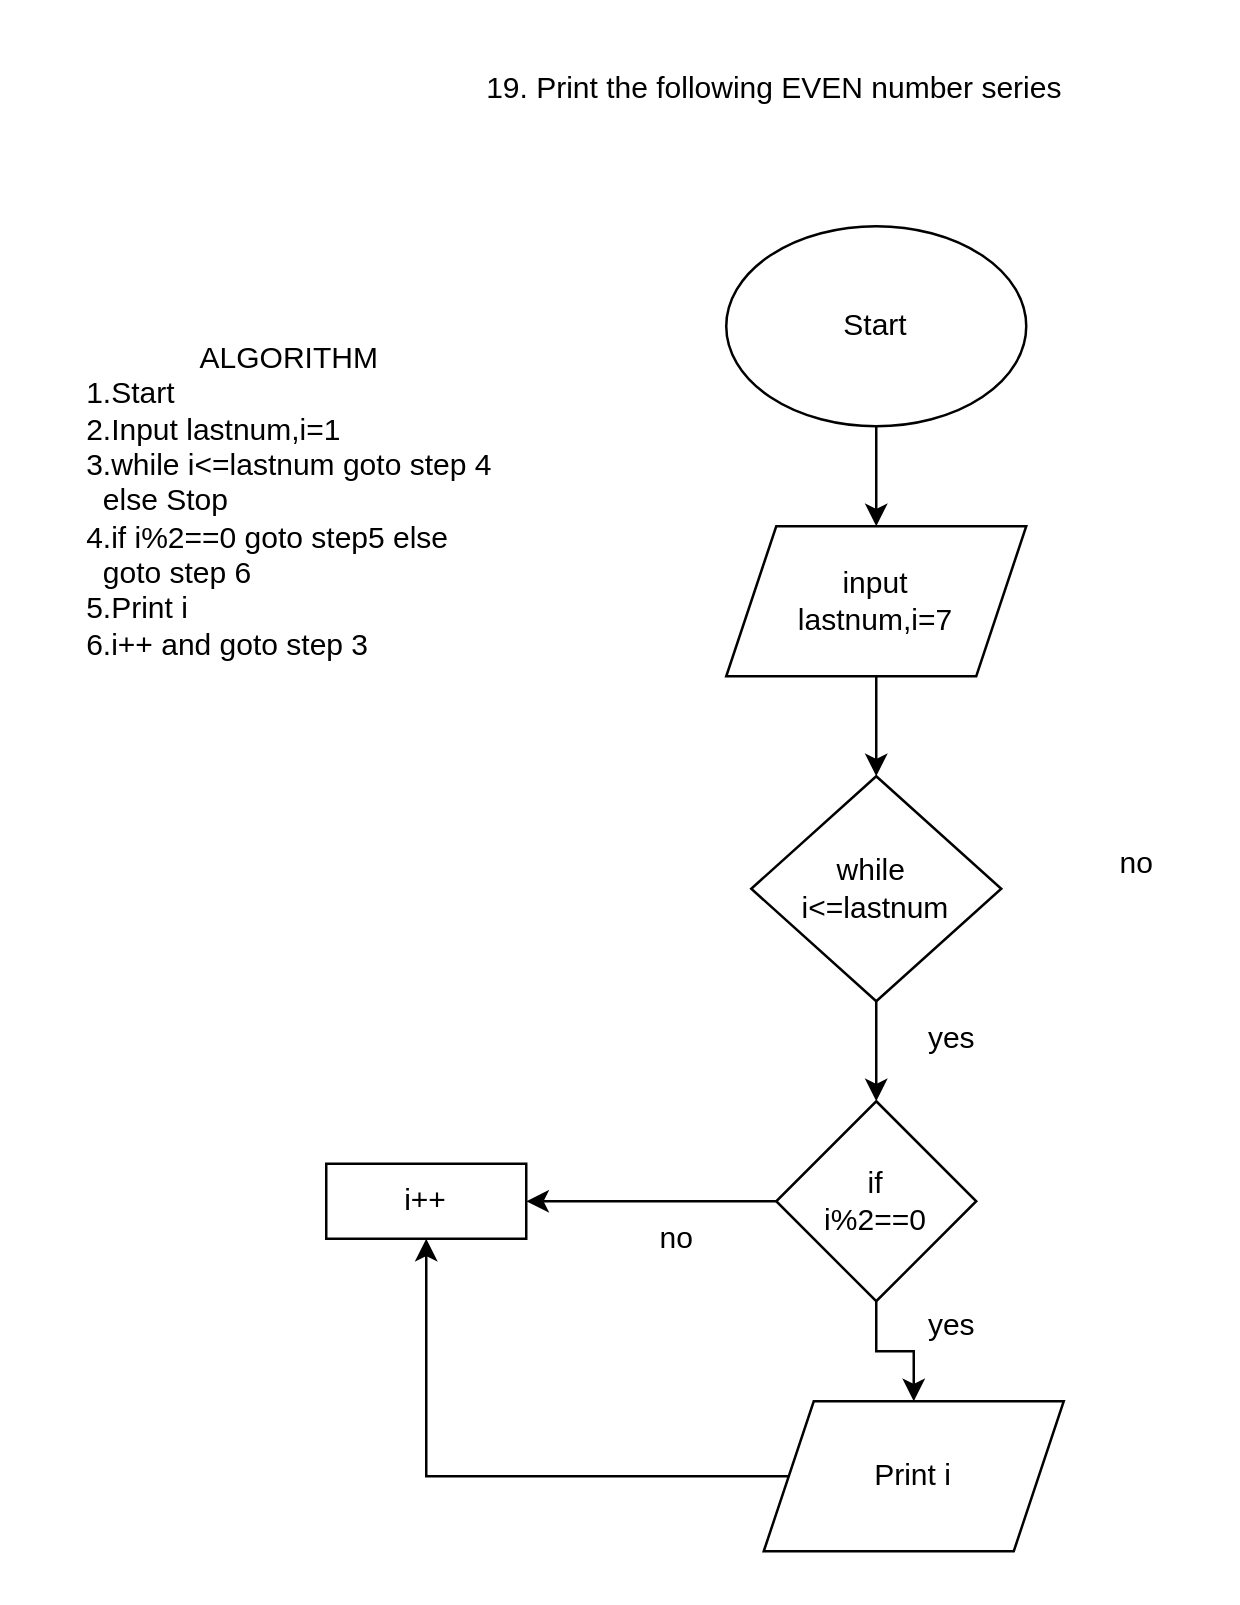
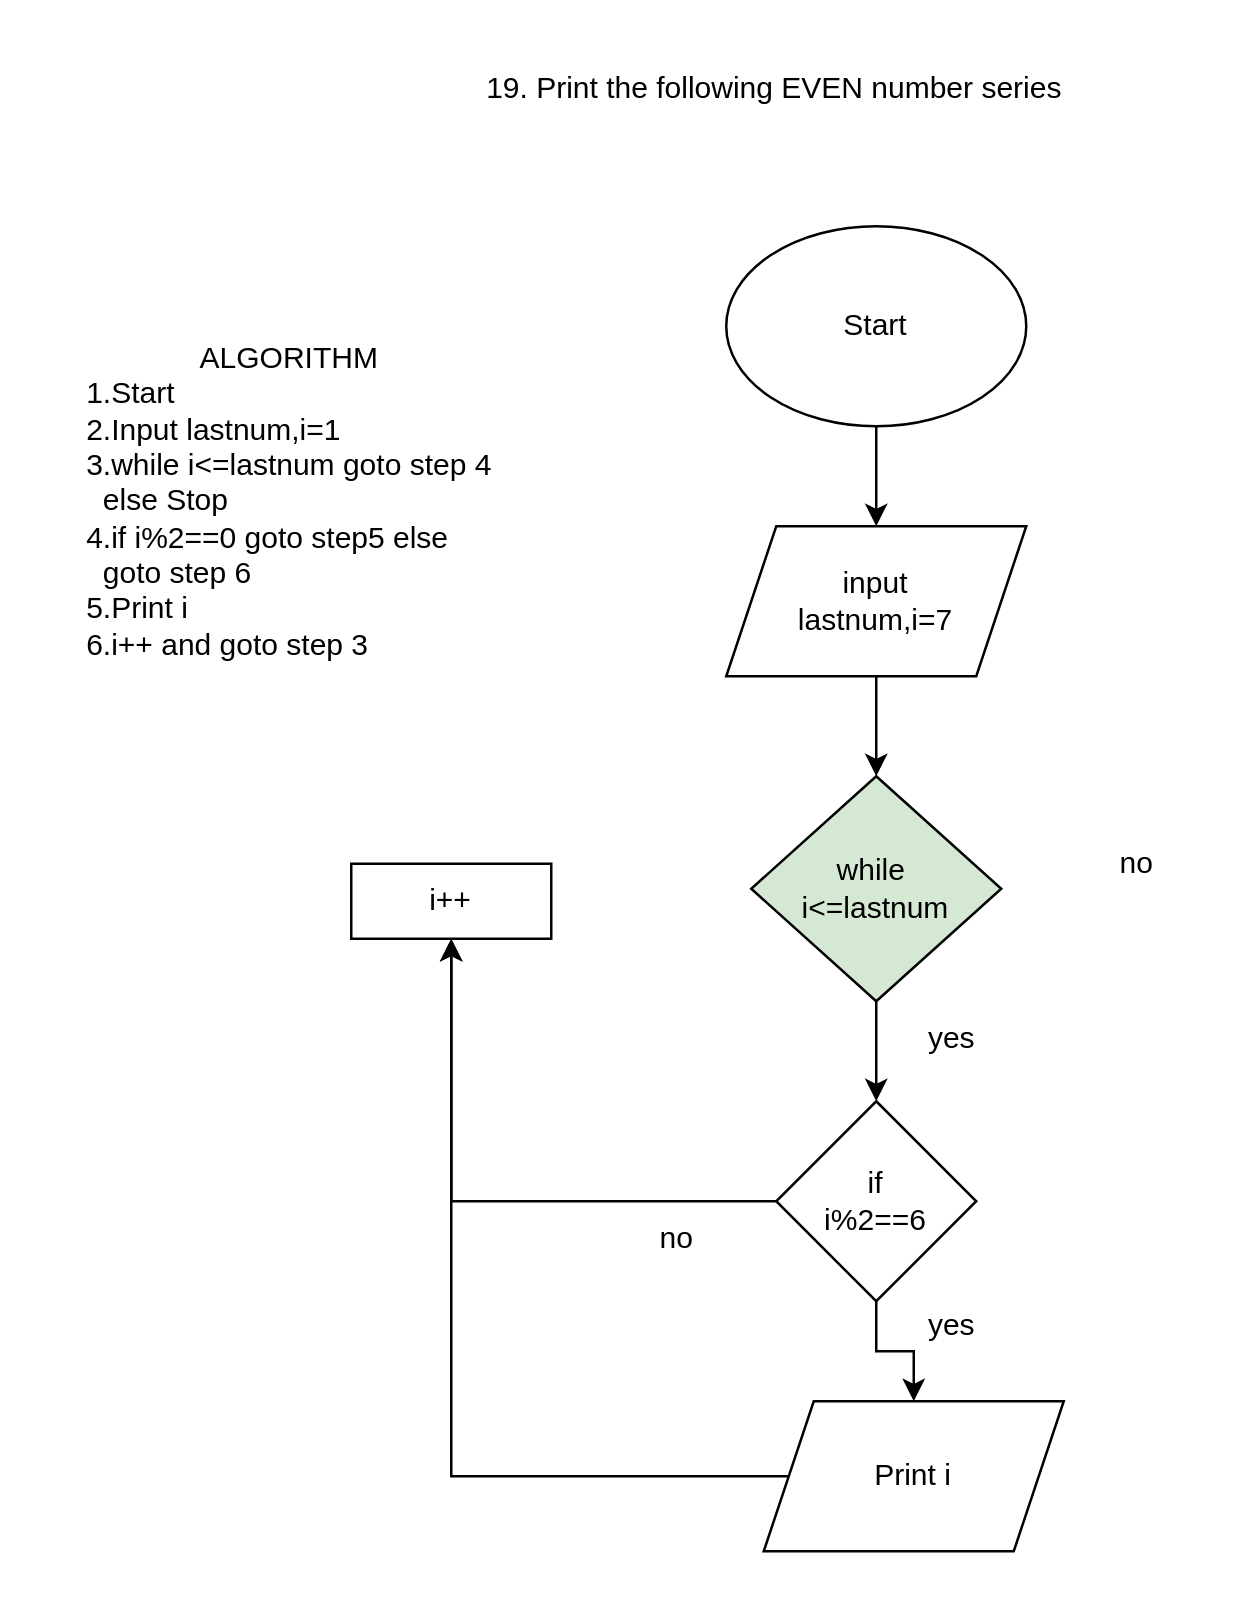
node "while i<=lastnum": fillcolor #ffffff -> #d5e8d4
node "i++": moved (426, 1201) -> (451, 901)
node "if i%2==0": label "if i%2==0" -> "if i%2==6"
